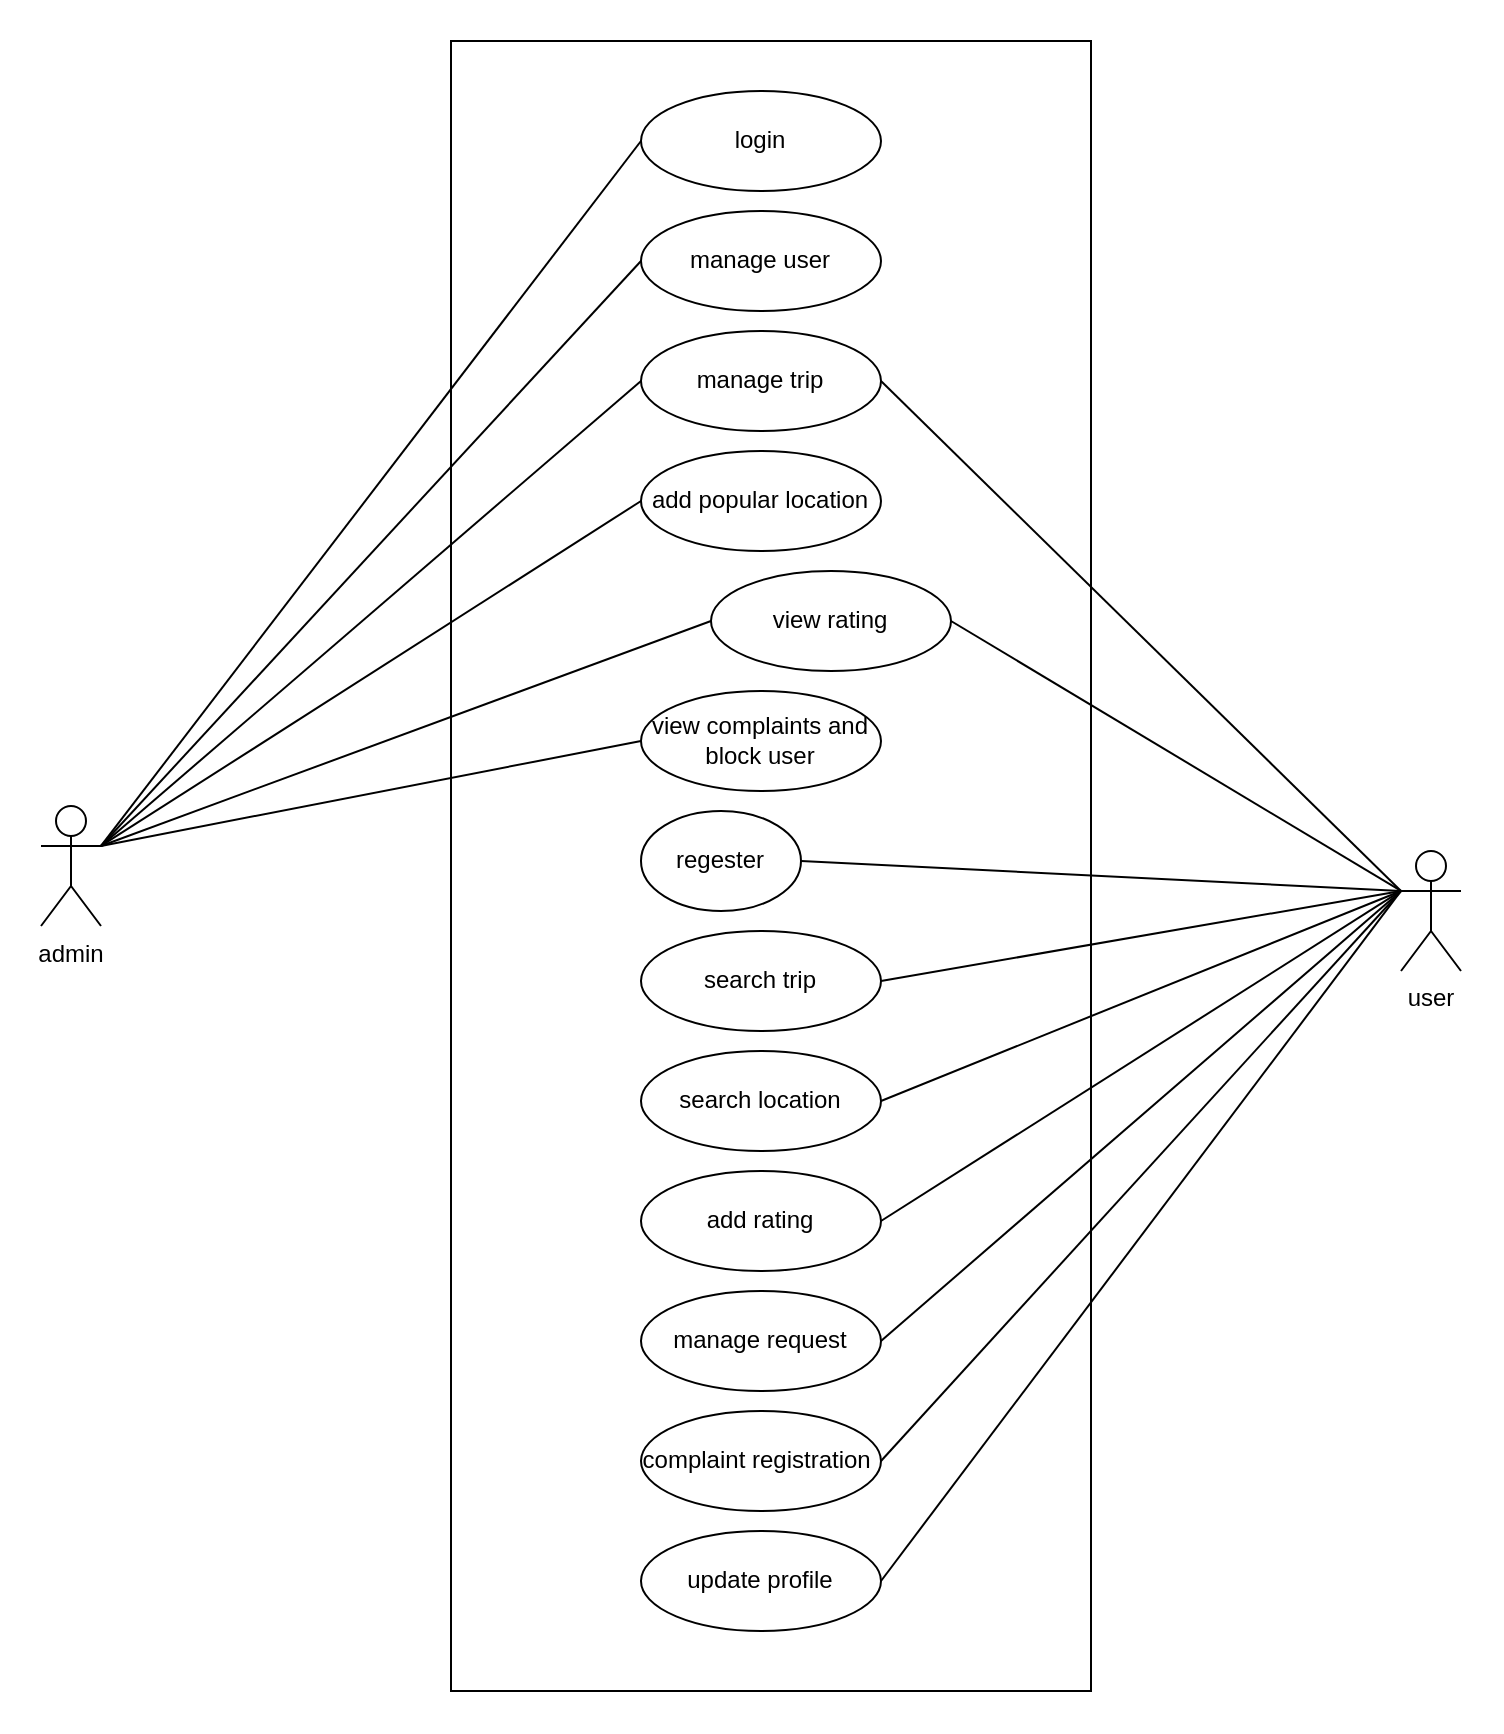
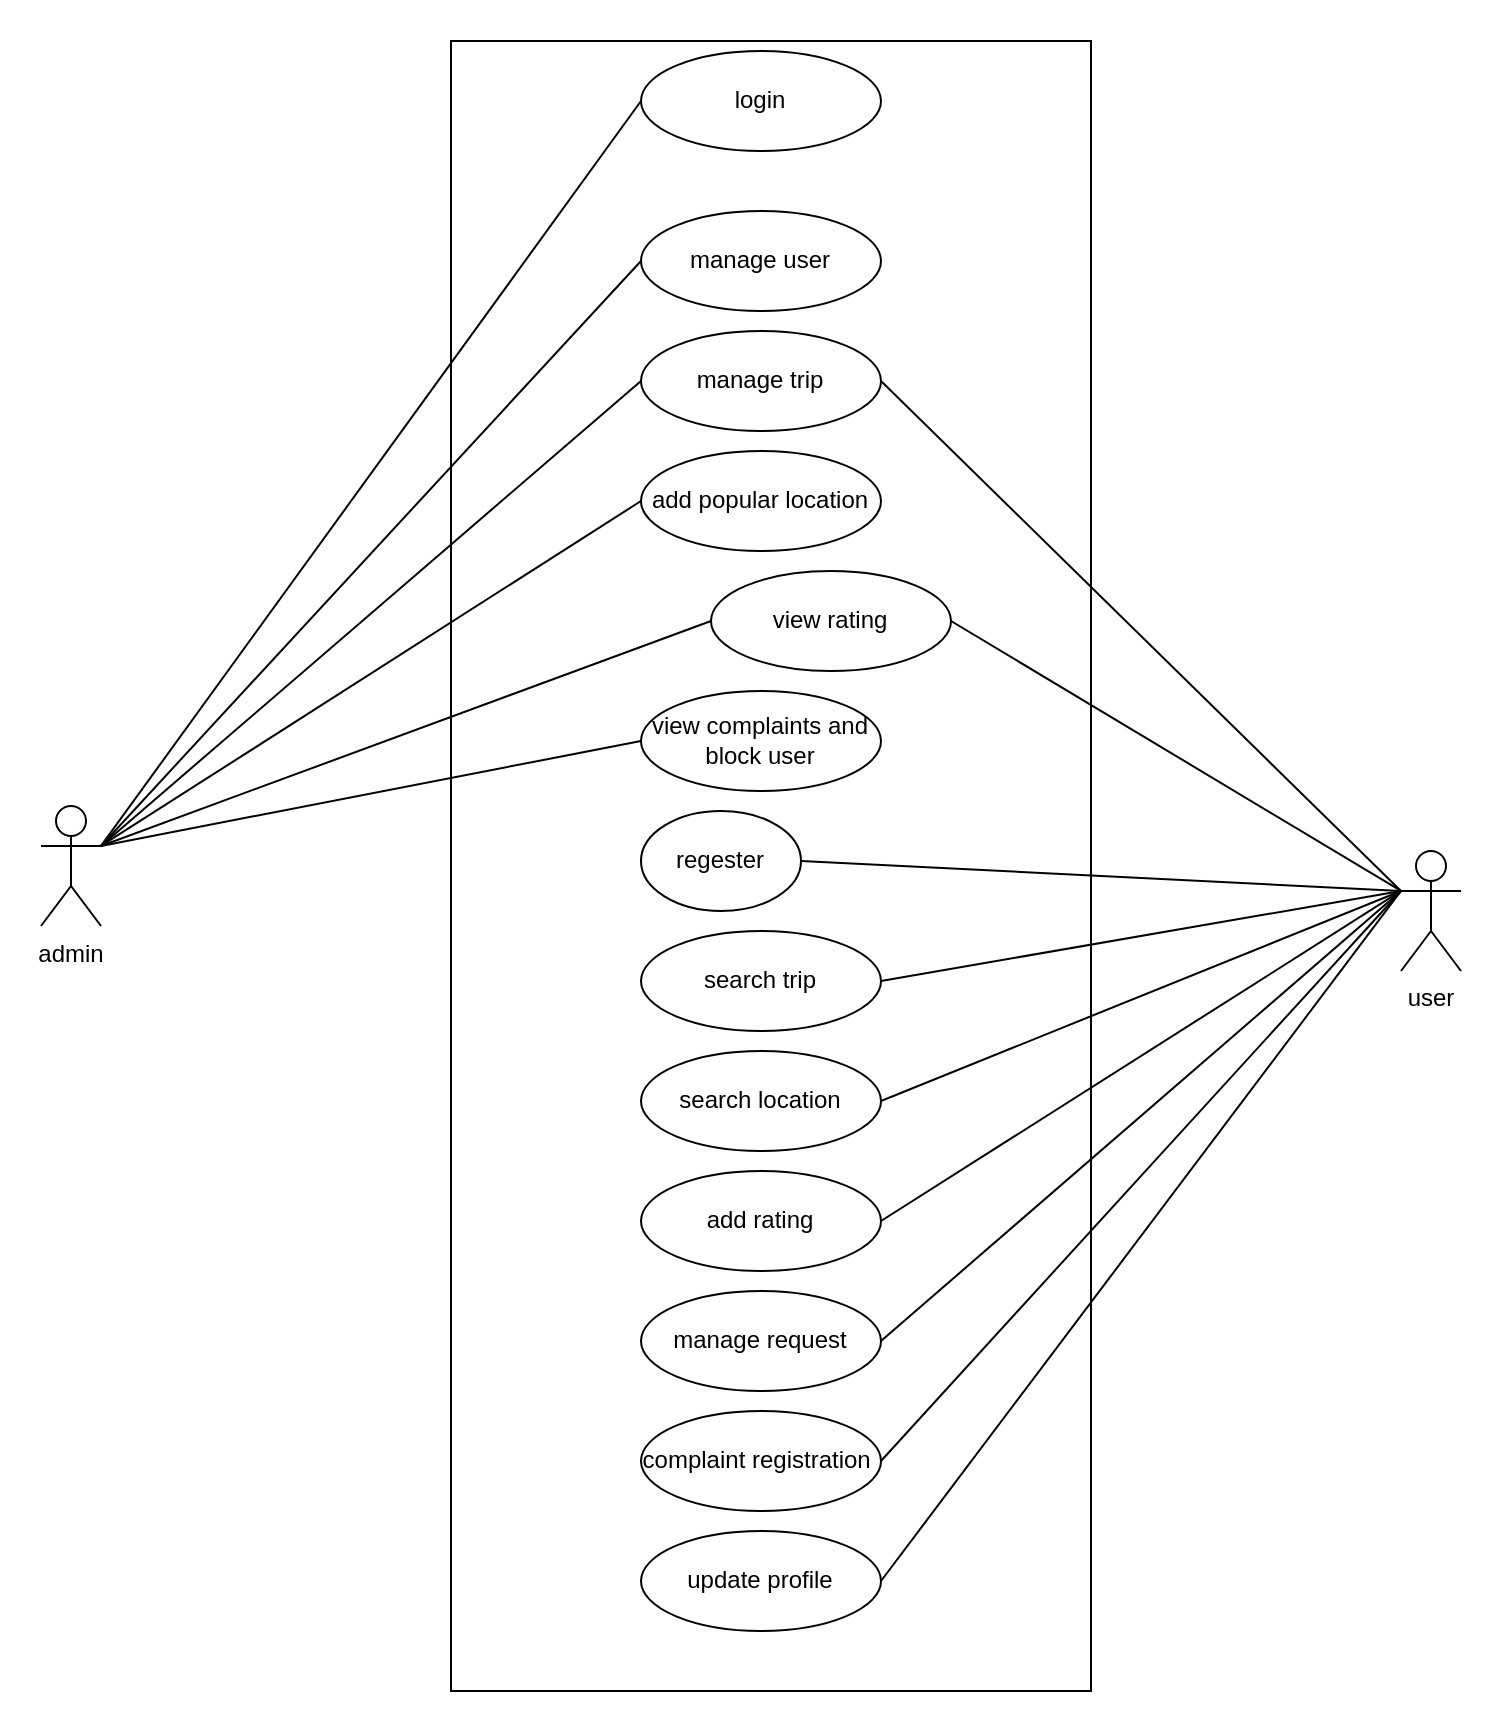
node "login": moved (761, 141) -> (761, 101)
